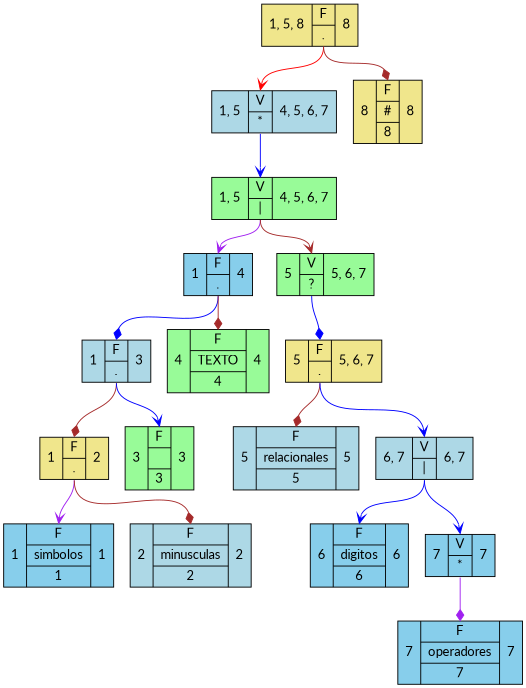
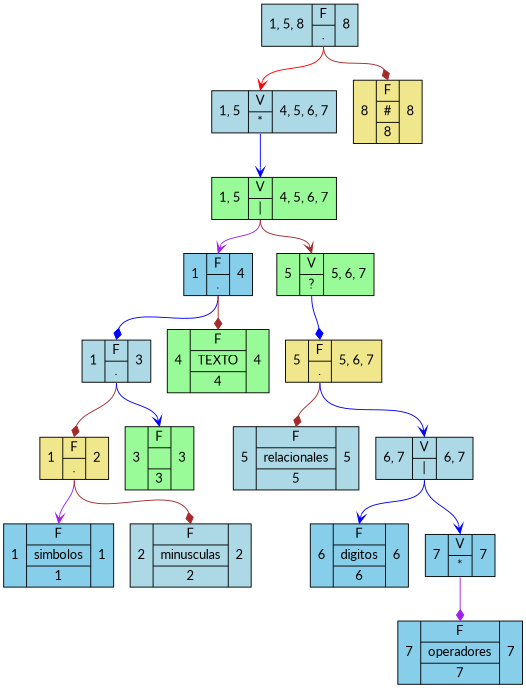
node "1, 5, 8": fillcolor khaki -> lightblue
